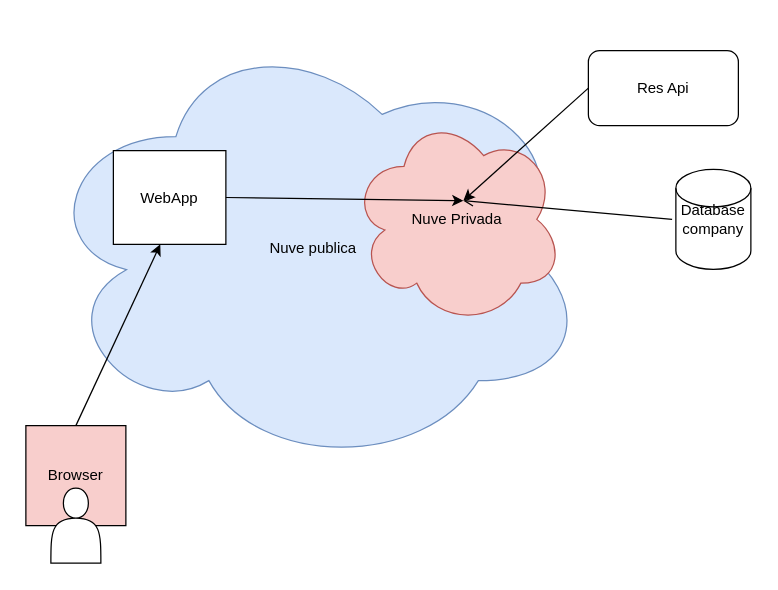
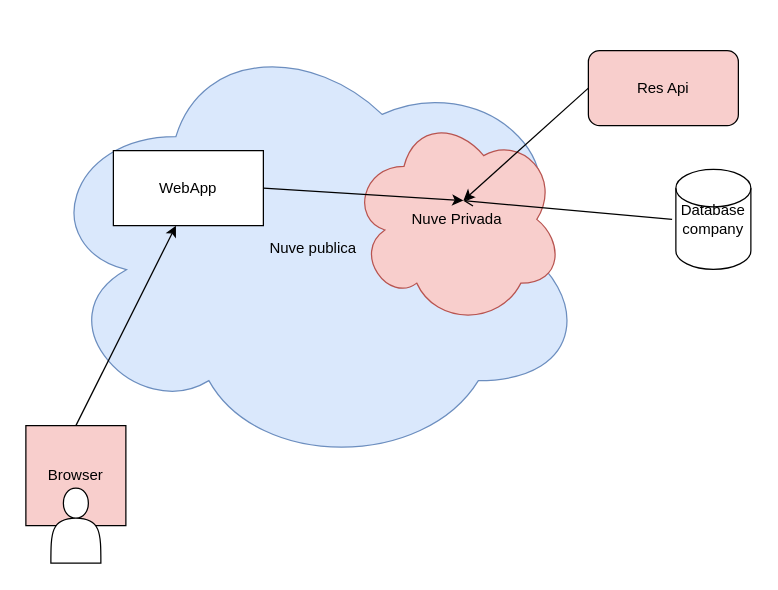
node "Res Api": fillcolor #ffffff -> #f8cecc
node "WebApp": size 113x94 -> 150x75
